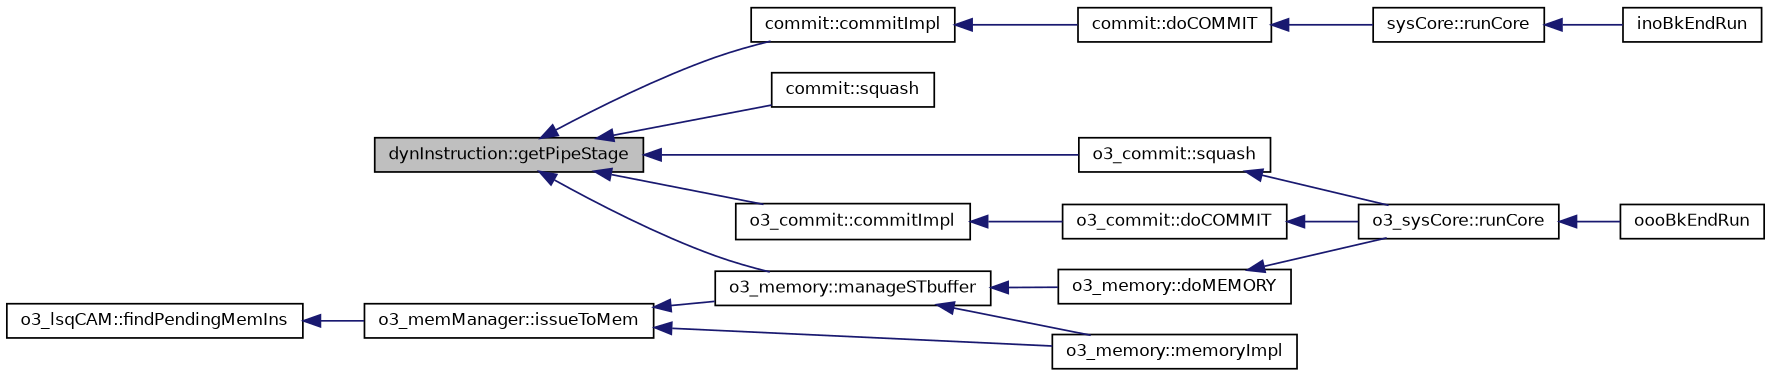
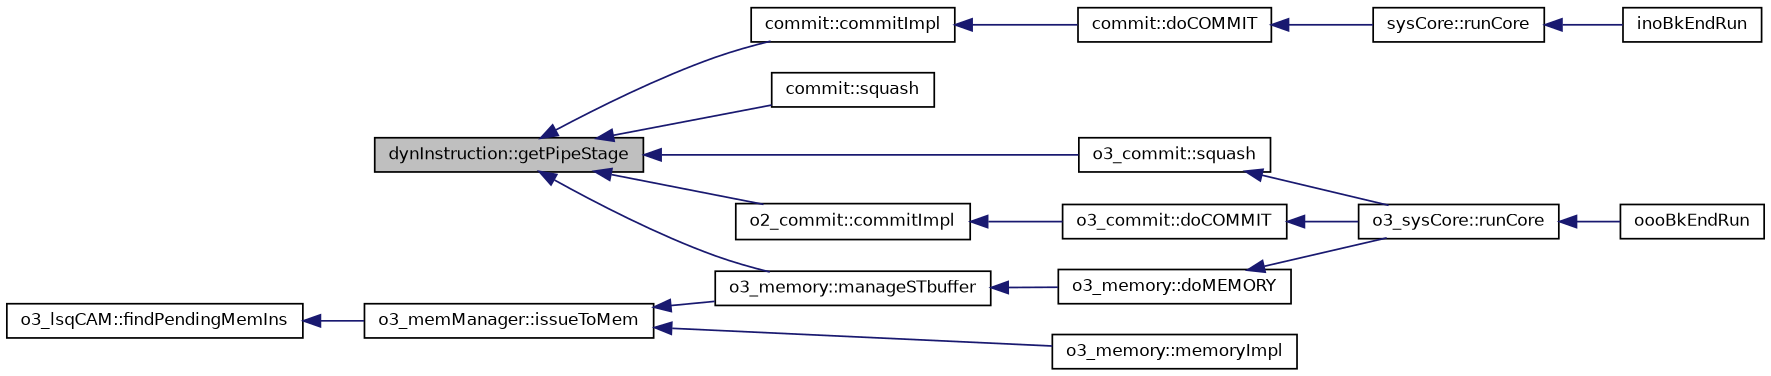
node "o3_commit::commitImpl": label "o3_commit::commitImpl" -> "o2_commit::commitImpl"
edge "o3_memory::memoryImpl" -> "o3_memory::manageSTbuffer": removed
